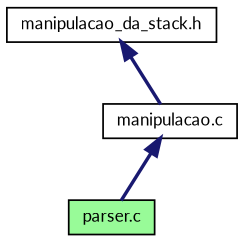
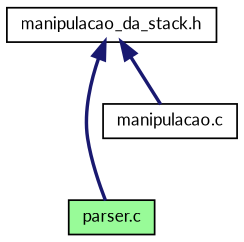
edge "parser.c" -> "manipulacao.c": now "parser.c" -> "manipulacao_da_stack.h"
